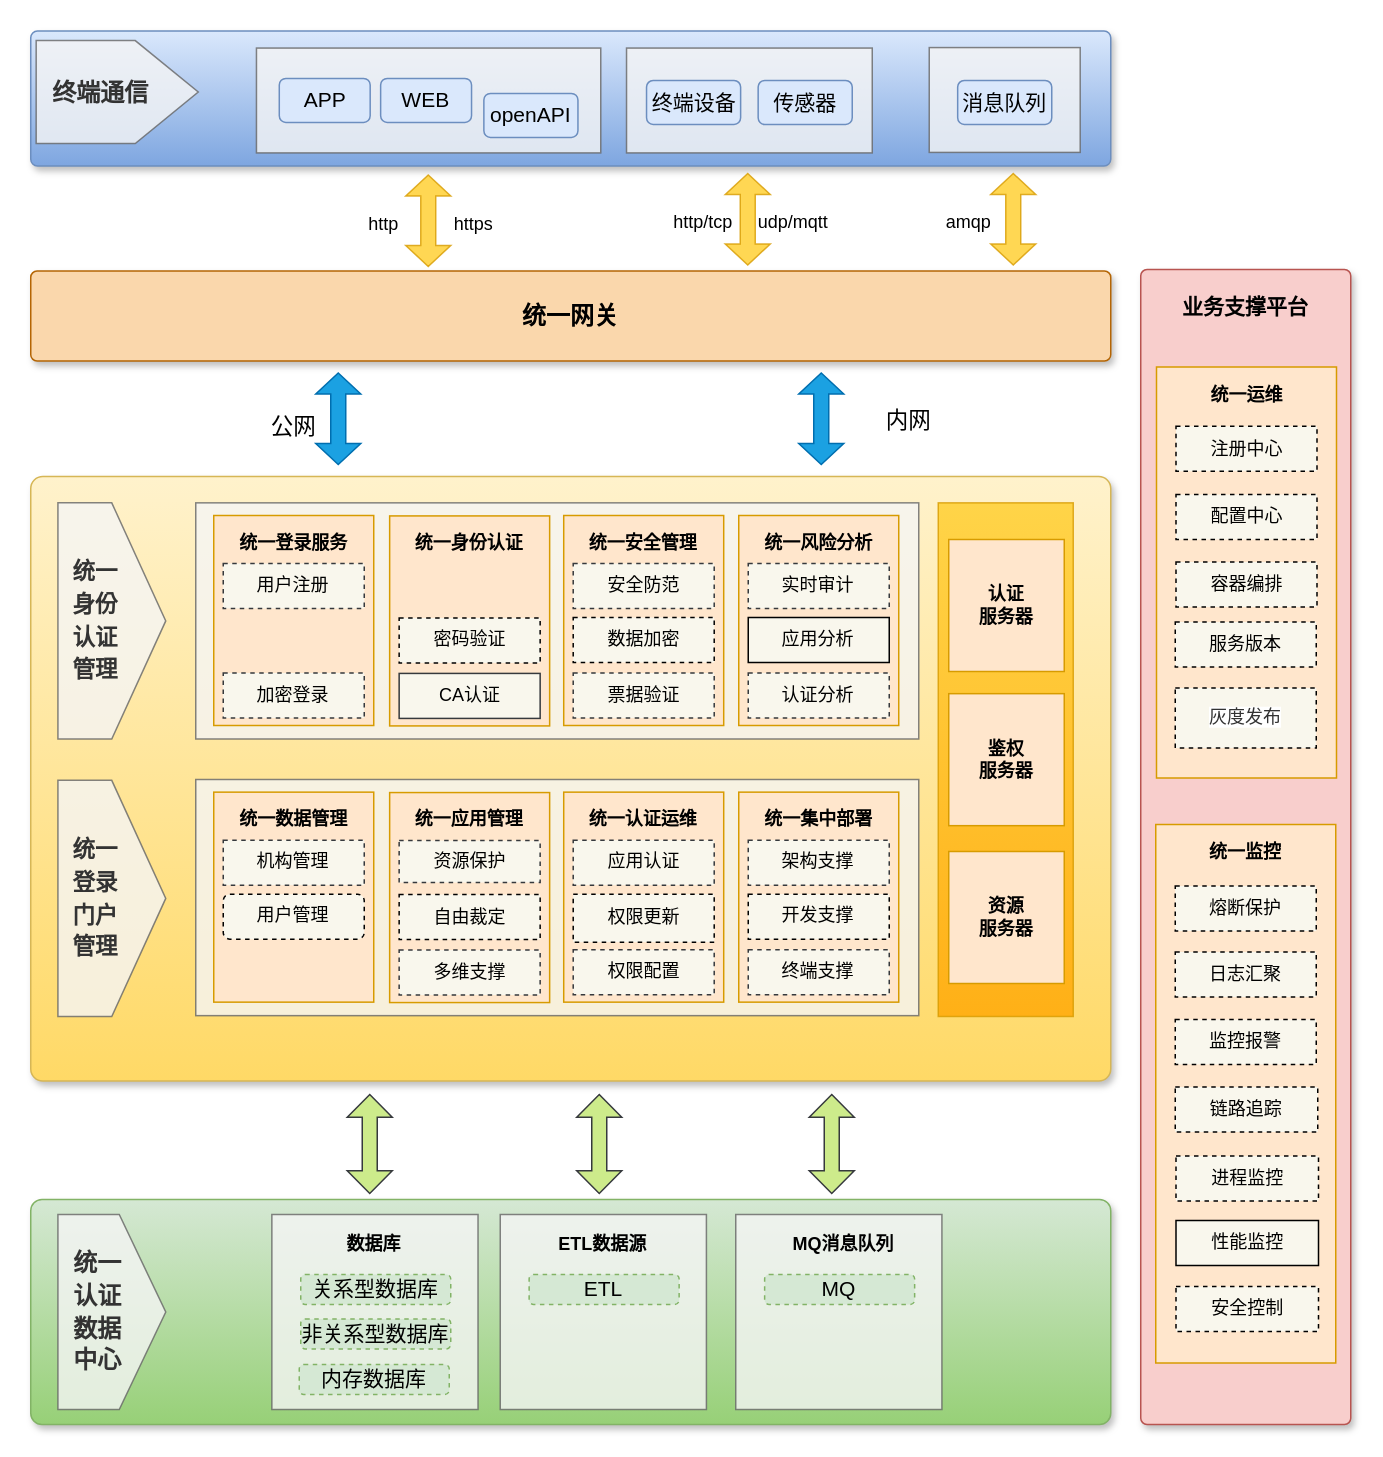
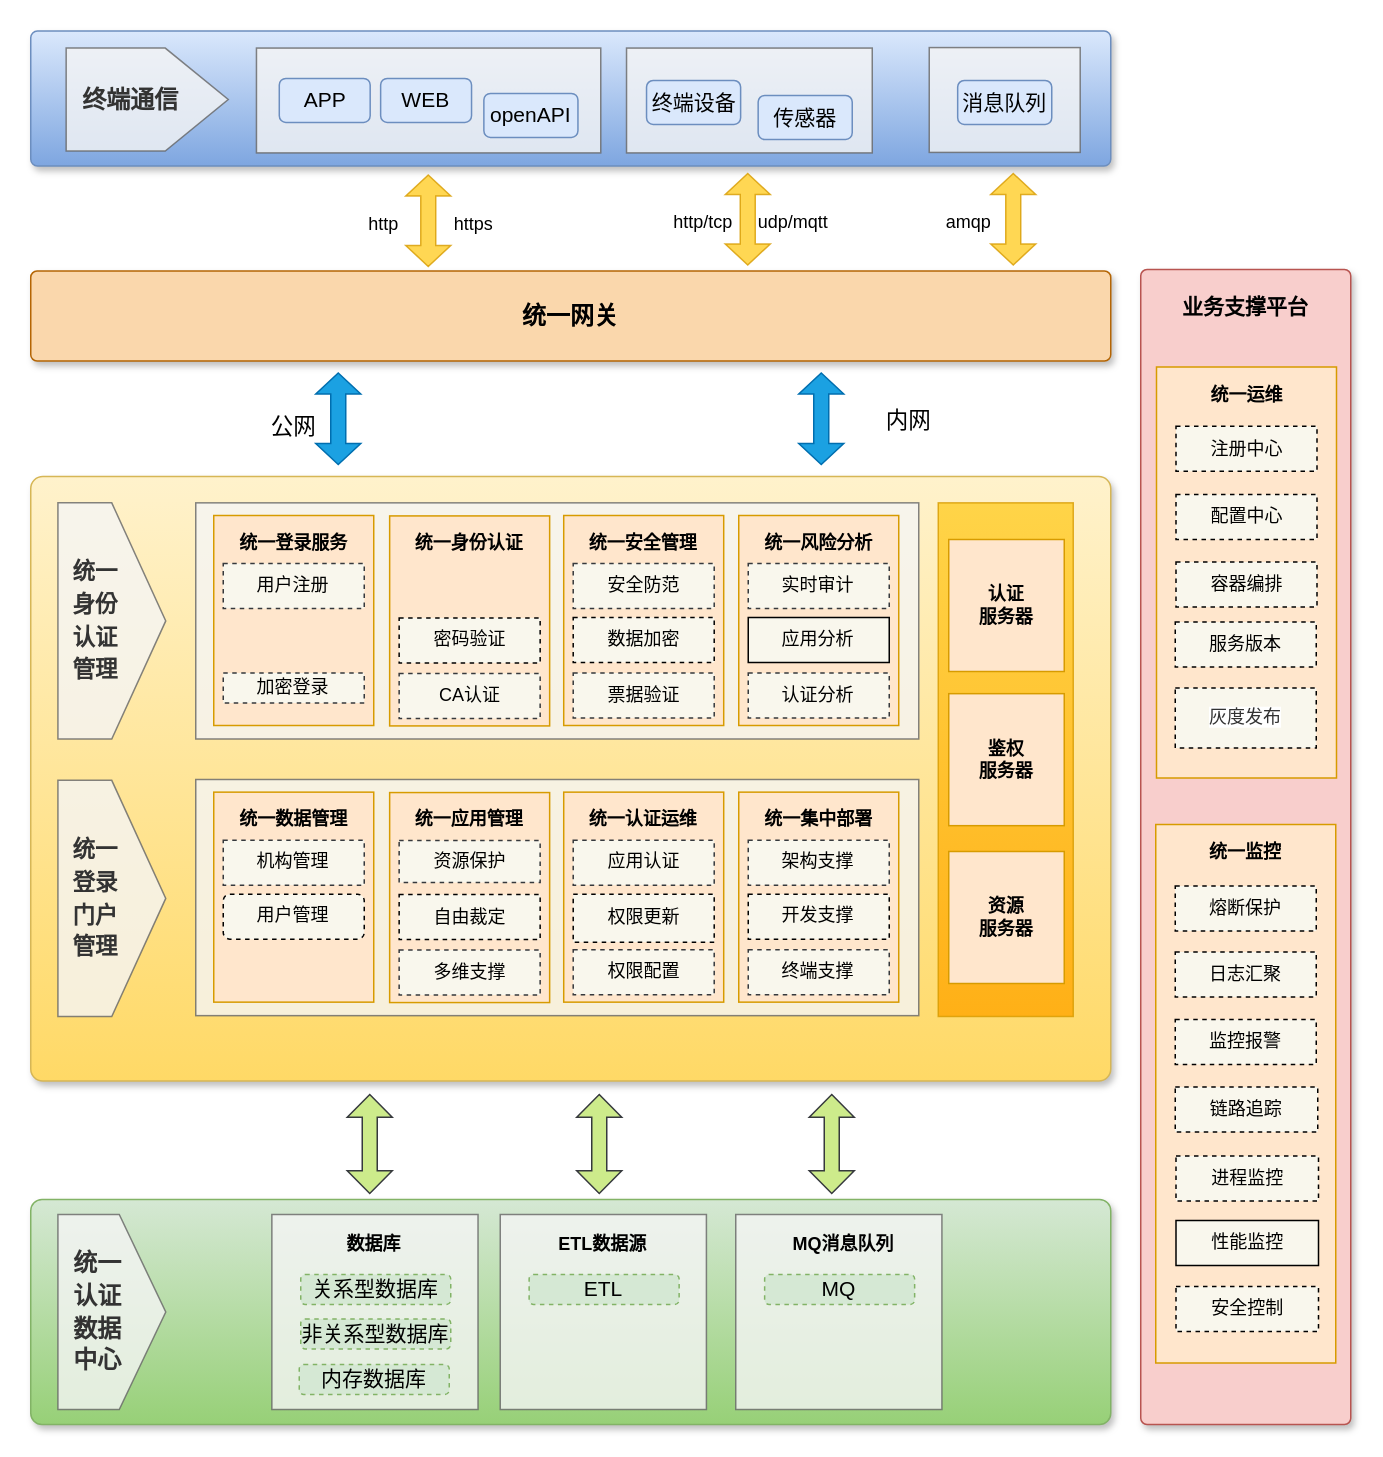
node "终端通信": moved (117, 92) -> (147, 99)
node "传感器": moved (805, 102) -> (805, 117)
node "加密登录": size 141x45 -> 141x30
node "CA认证": style solid -> dashed
